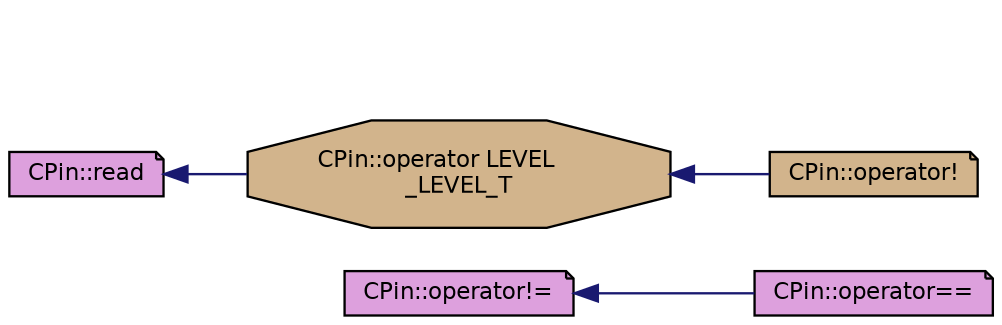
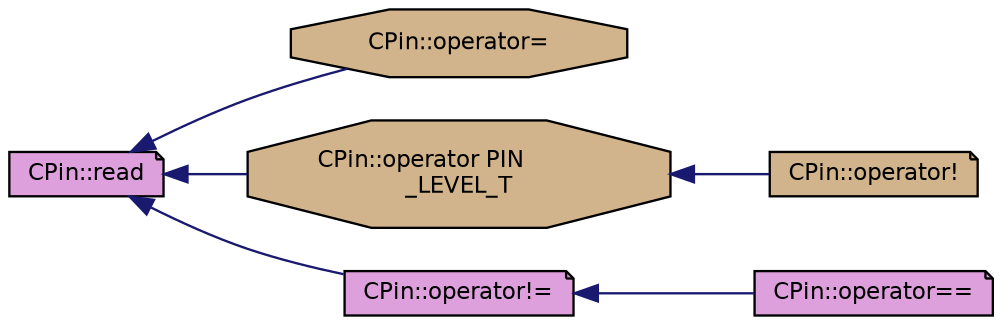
node "CPin::operator=": added
node "CPin::operator LEVEL _LEVEL_T": label "CPin::operator LEVEL _LEVEL_T" -> "CPin::operator PIN _LEVEL_T"
edge "CPin::operator!=" -> "CPin::read": added
